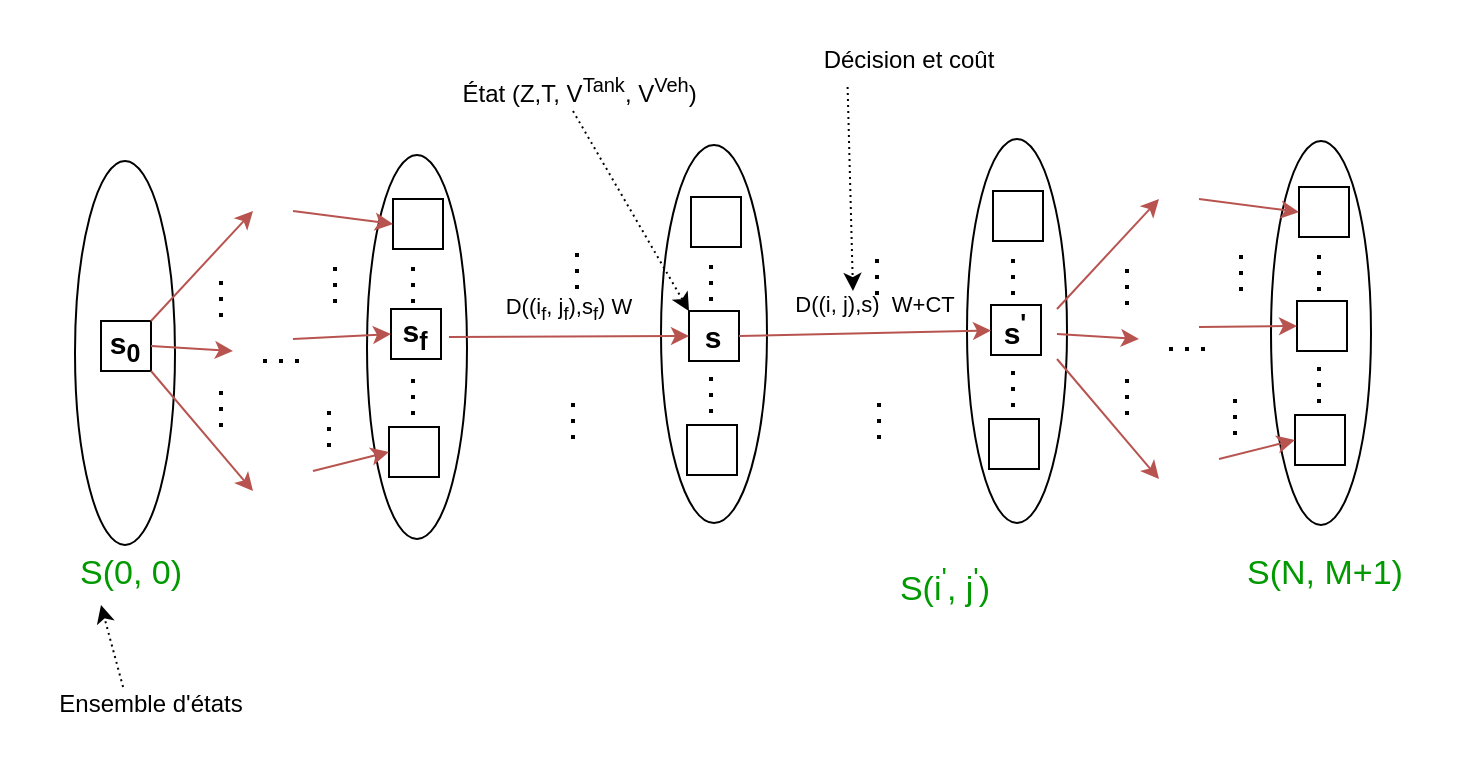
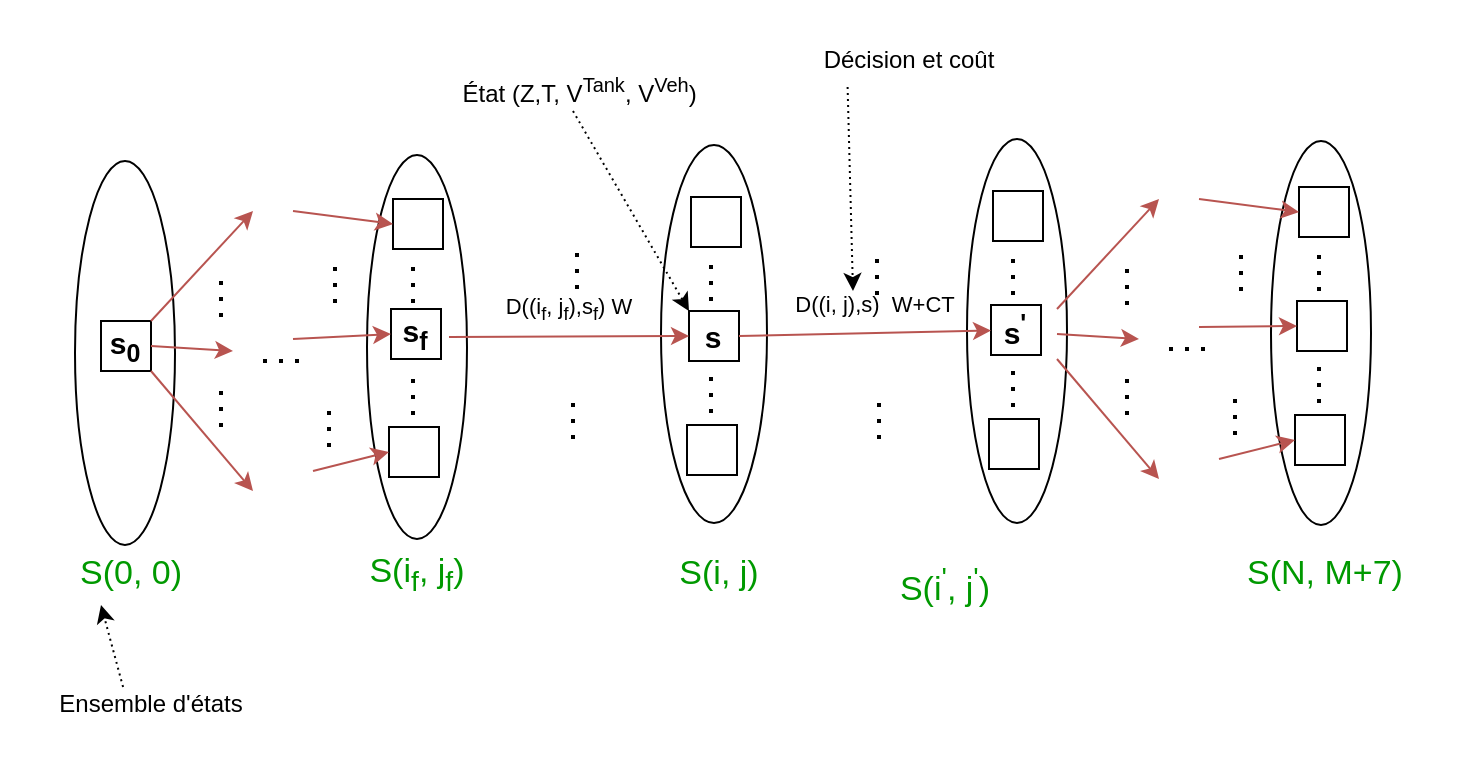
node "S(if, jf)": added
node "S(i, j)": added
node "S(N, M+1)": label "S(N, M+1)" -> "S(N, M+7)"
